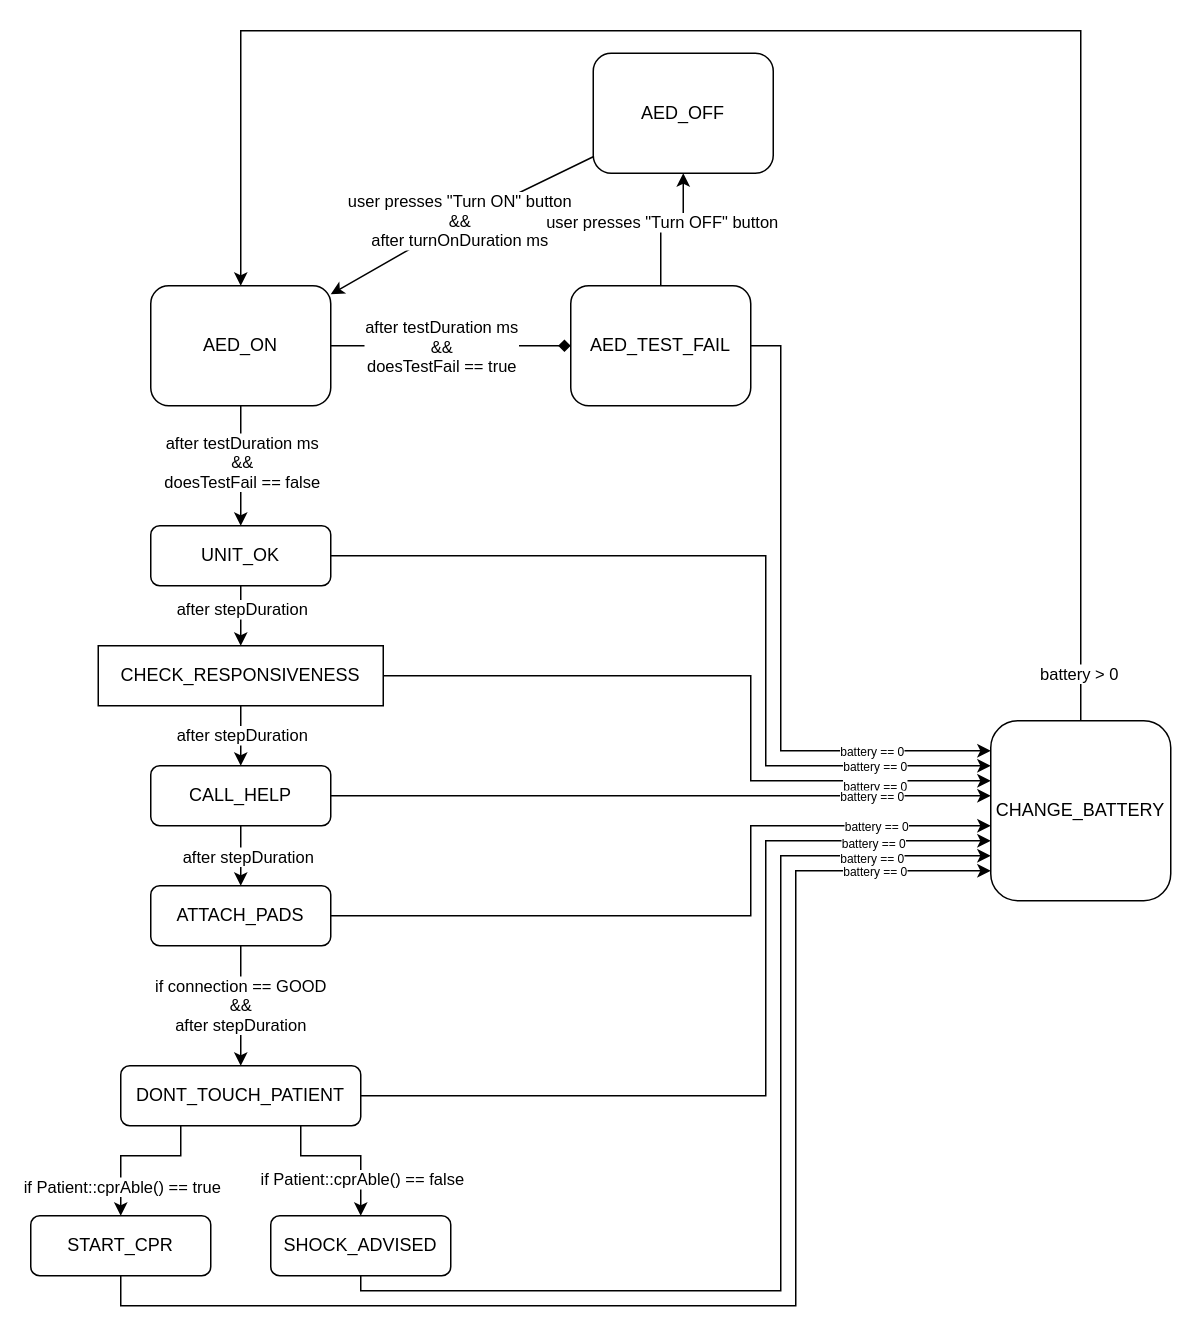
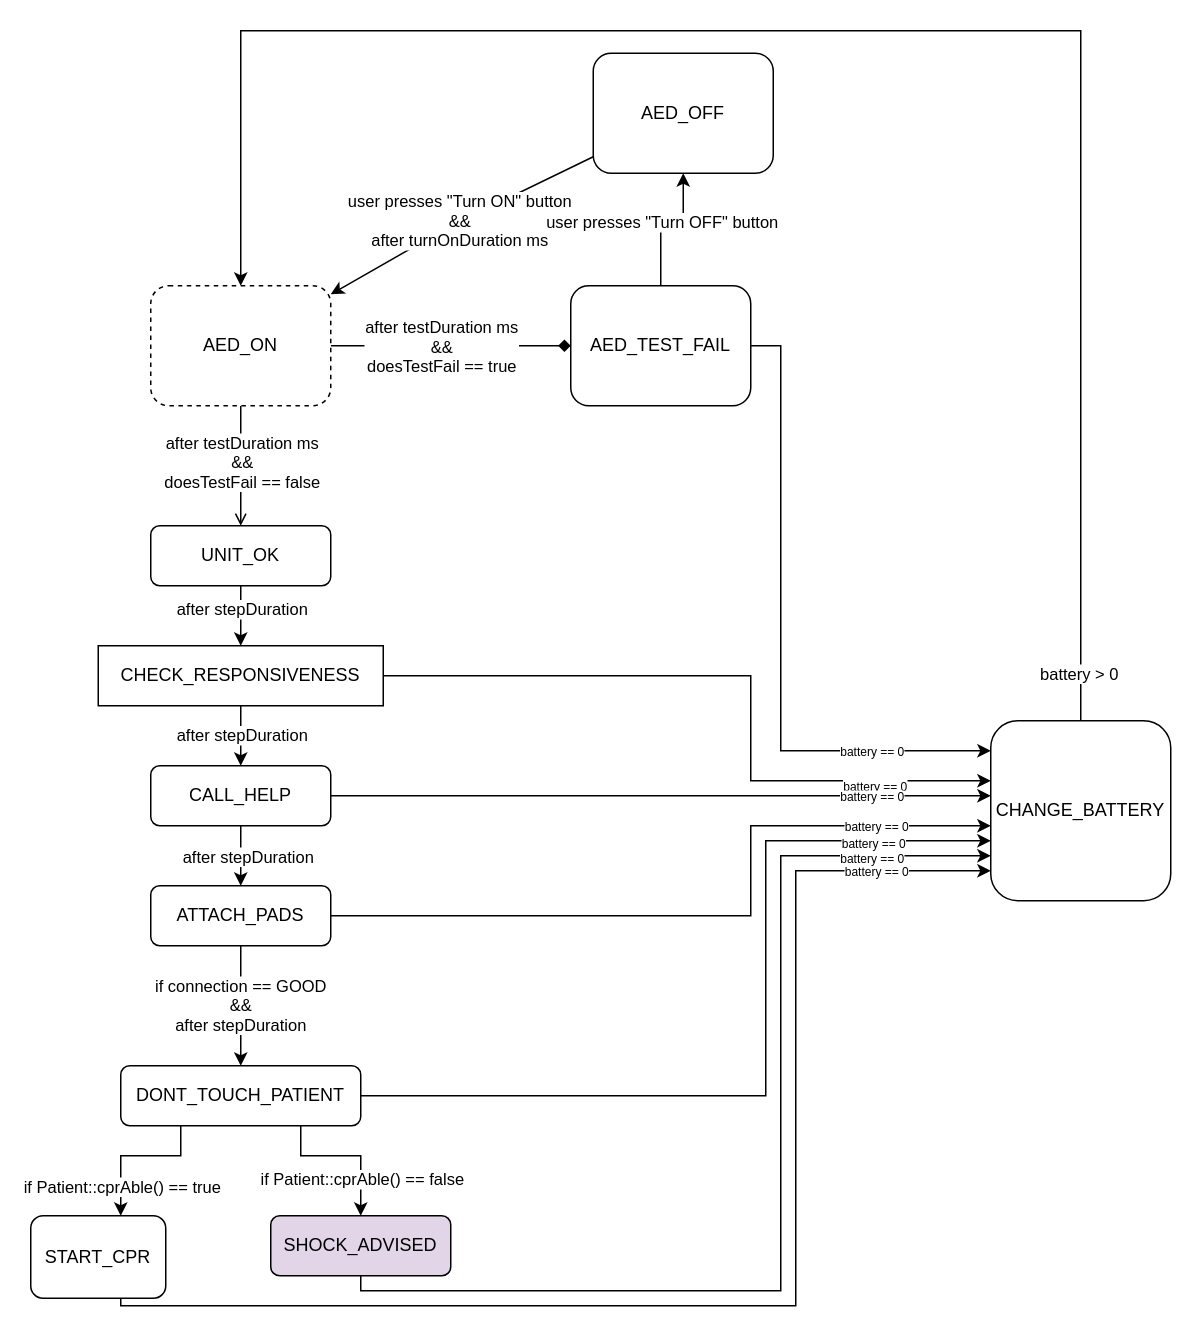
node "AED_ON": style solid -> dashed
edge "AED_ON" -> "UNIT_OK": arrowhead classic -> open
edge "UNIT_OK" -> "CHANGE_BATTERY": removed, label "battery == 0"
node "START_CPR": size 180x60 -> 135x83
node "SHOCK_ADVISED": fillcolor #ffffff -> #e1d5e7
